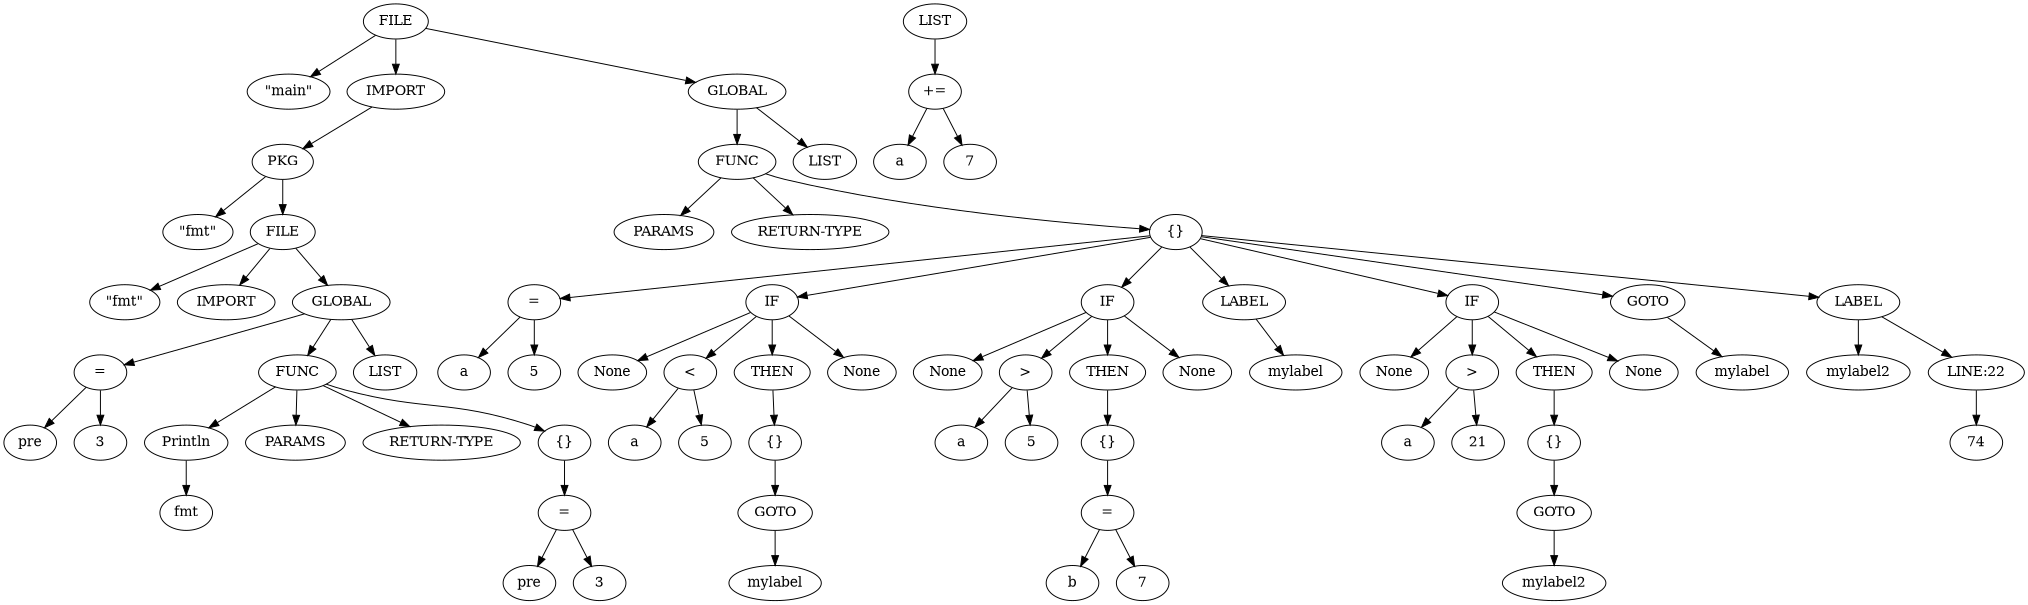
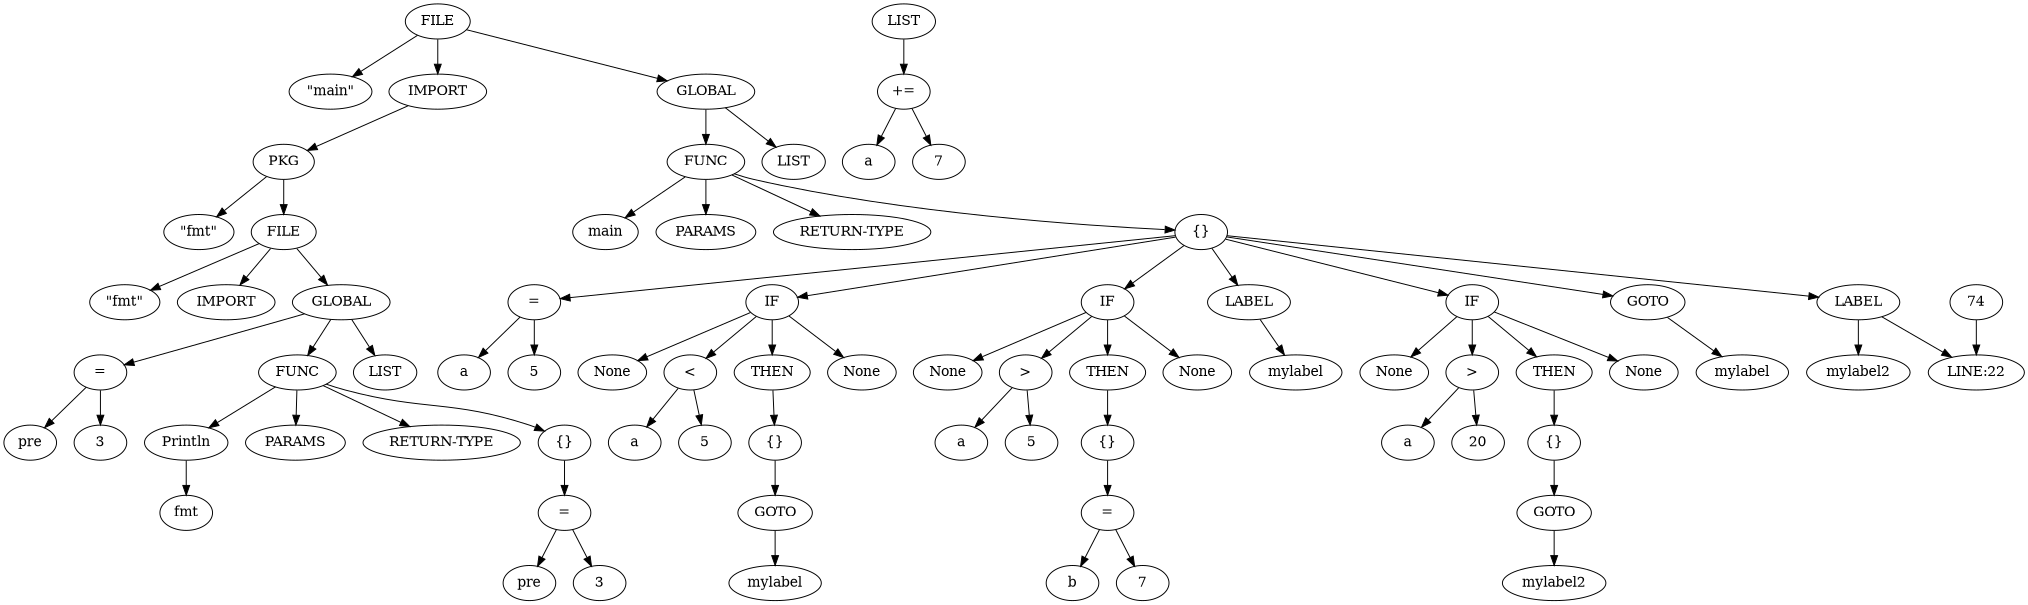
node "main": added
edge "LINE:22" -> "74": reversed
node "21": label "21" -> "20"
